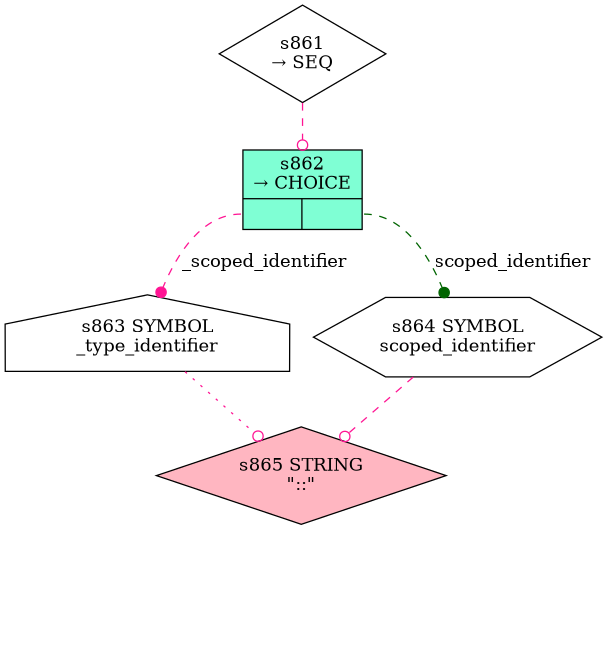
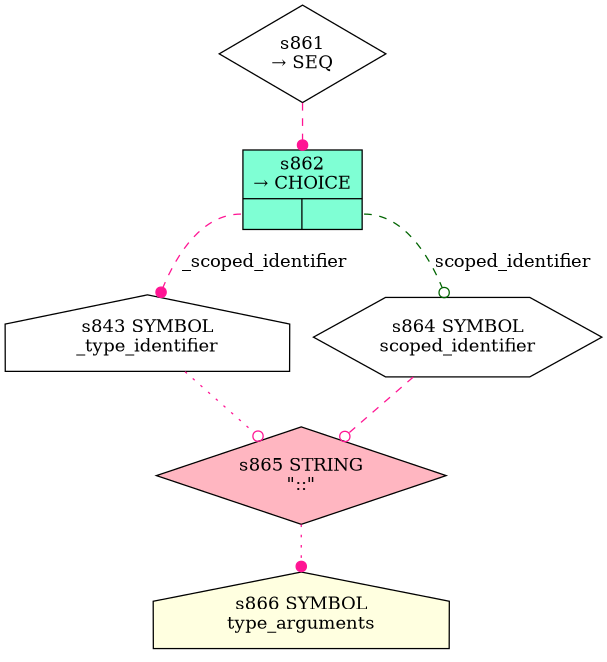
edge "s861 → SEQ" -> "s862": arrowhead odot -> dot
edge "s862" -> "s864 SYMBOL scoped_identifier": arrowhead dot -> odot
node "s863 SYMBOL _type_identifier": label "s863 SYMBOL _type_identifier" -> "s843 SYMBOL _type_identifier"
node "s866 SYMBOL type_arguments": added
